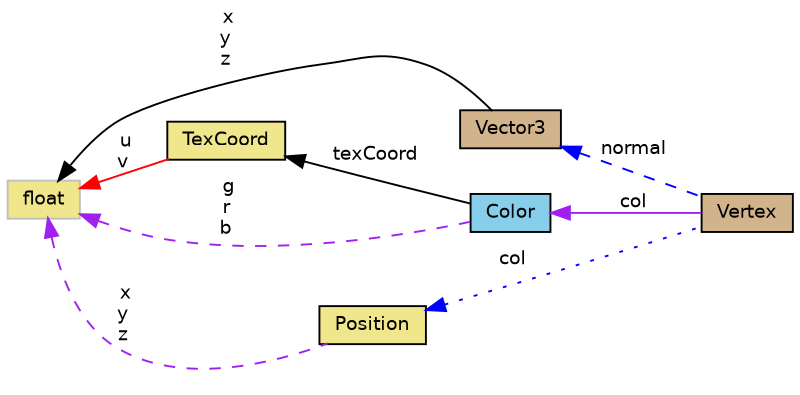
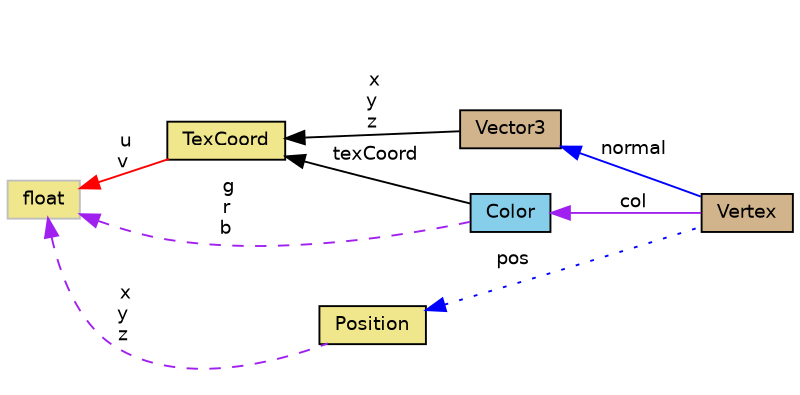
edge "Vector3" -> "float": now "Vector3" -> "TexCoord"
edge "Vertex" -> "Vector3": style dashed -> solid
edge "Vertex" -> "Position": label " col" -> " pos"
